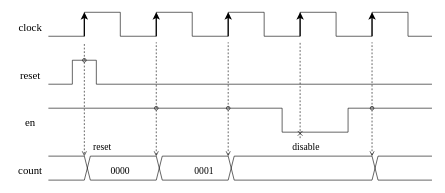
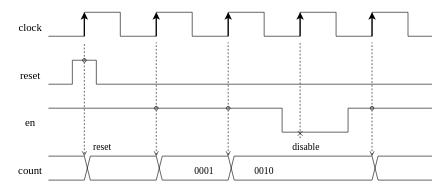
node "0000": removed
node "0010": added
